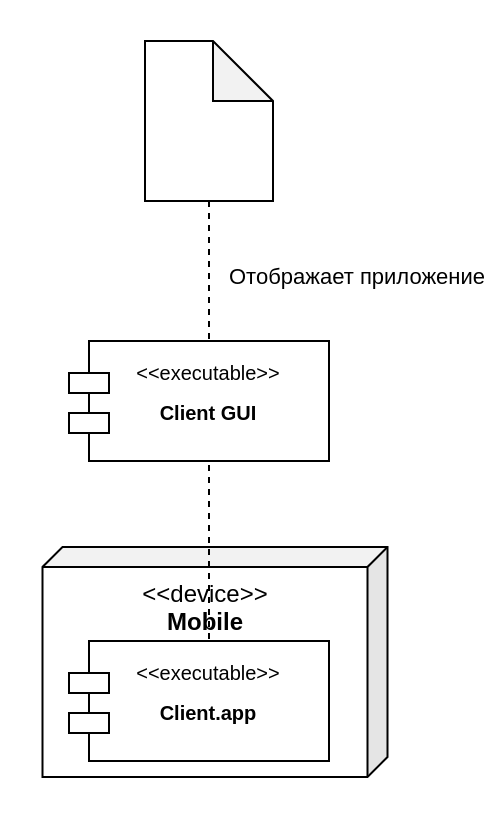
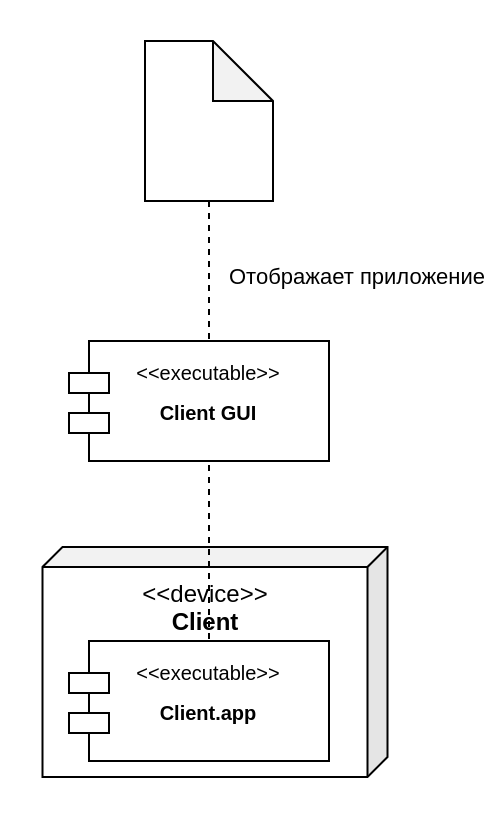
node "<<device>> Mobile": label "<<device>> Mobile" -> "<<device>> Client"
